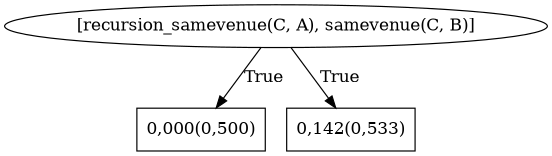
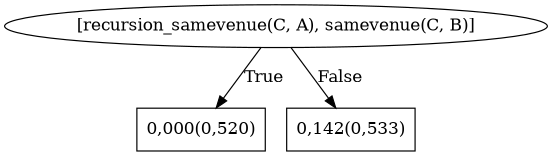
edge "[recursion_samevenue(C, A), samevenue(C, B)]" -> "0,142(0,533)": label "True" -> "False"
node "0,000(0,500)": label "0,000(0,500)" -> "0,000(0,520)"
